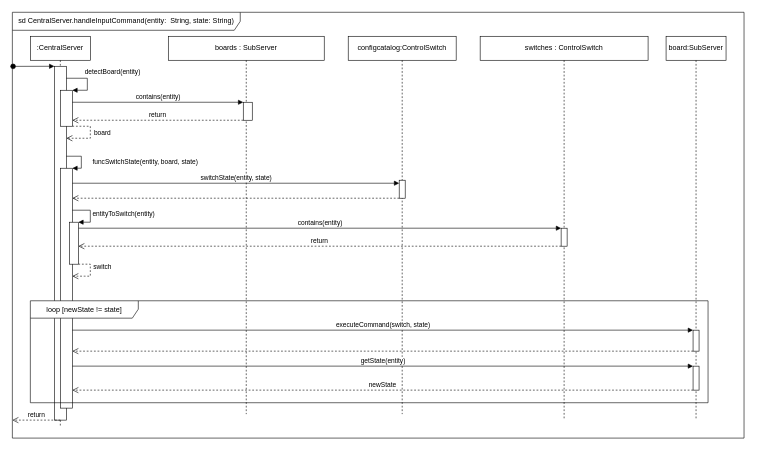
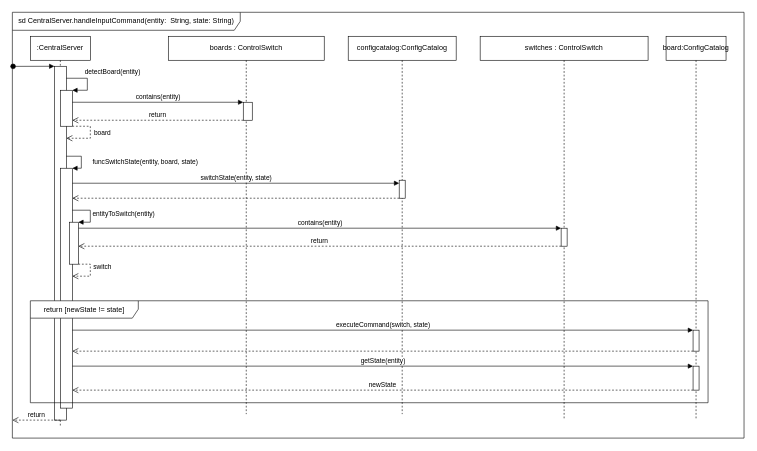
node "boards : SubServer": label "boards : SubServer" -> "boards : ControlSwitch"
node "configcatalog:ControlSwitch": label "configcatalog:ControlSwitch" -> "configcatalog:ConfigCatalog"
node "board:SubServer": label "board:SubServer" -> "board:ConfigCatalog"
node "loop [newState != state]": label "loop [newState != state]" -> "return [newState != state]"
